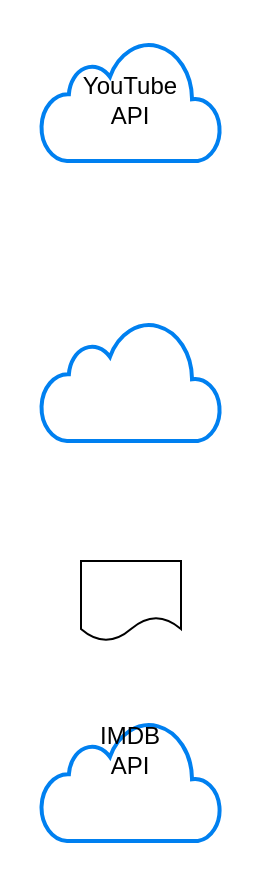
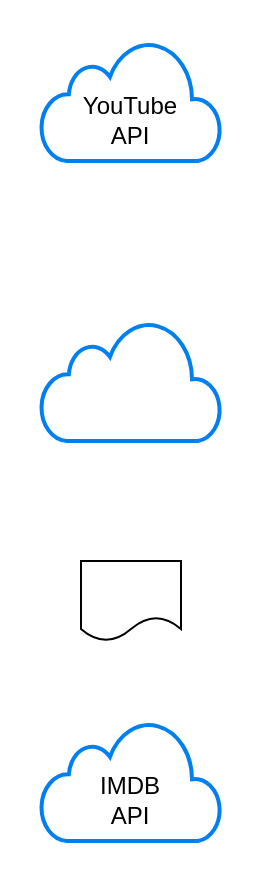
node "YouTube API": moved (131, 101) -> (131, 121)
node "IMDB API": moved (131, 751) -> (131, 801)
